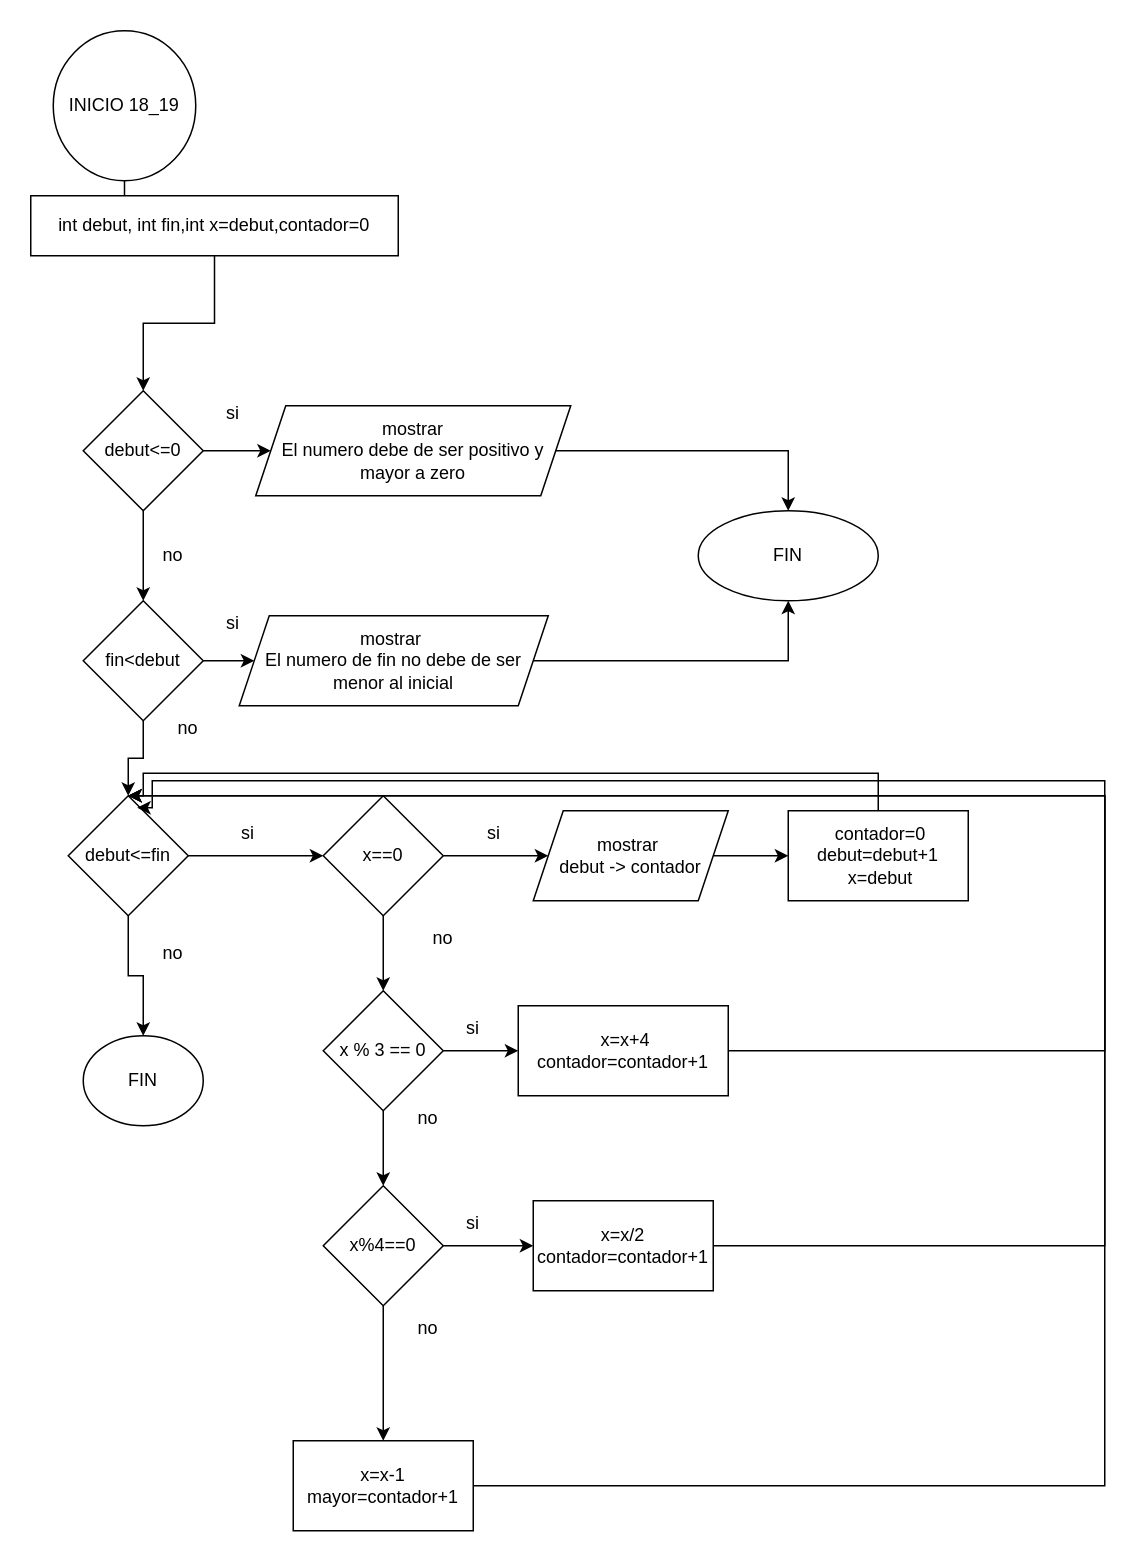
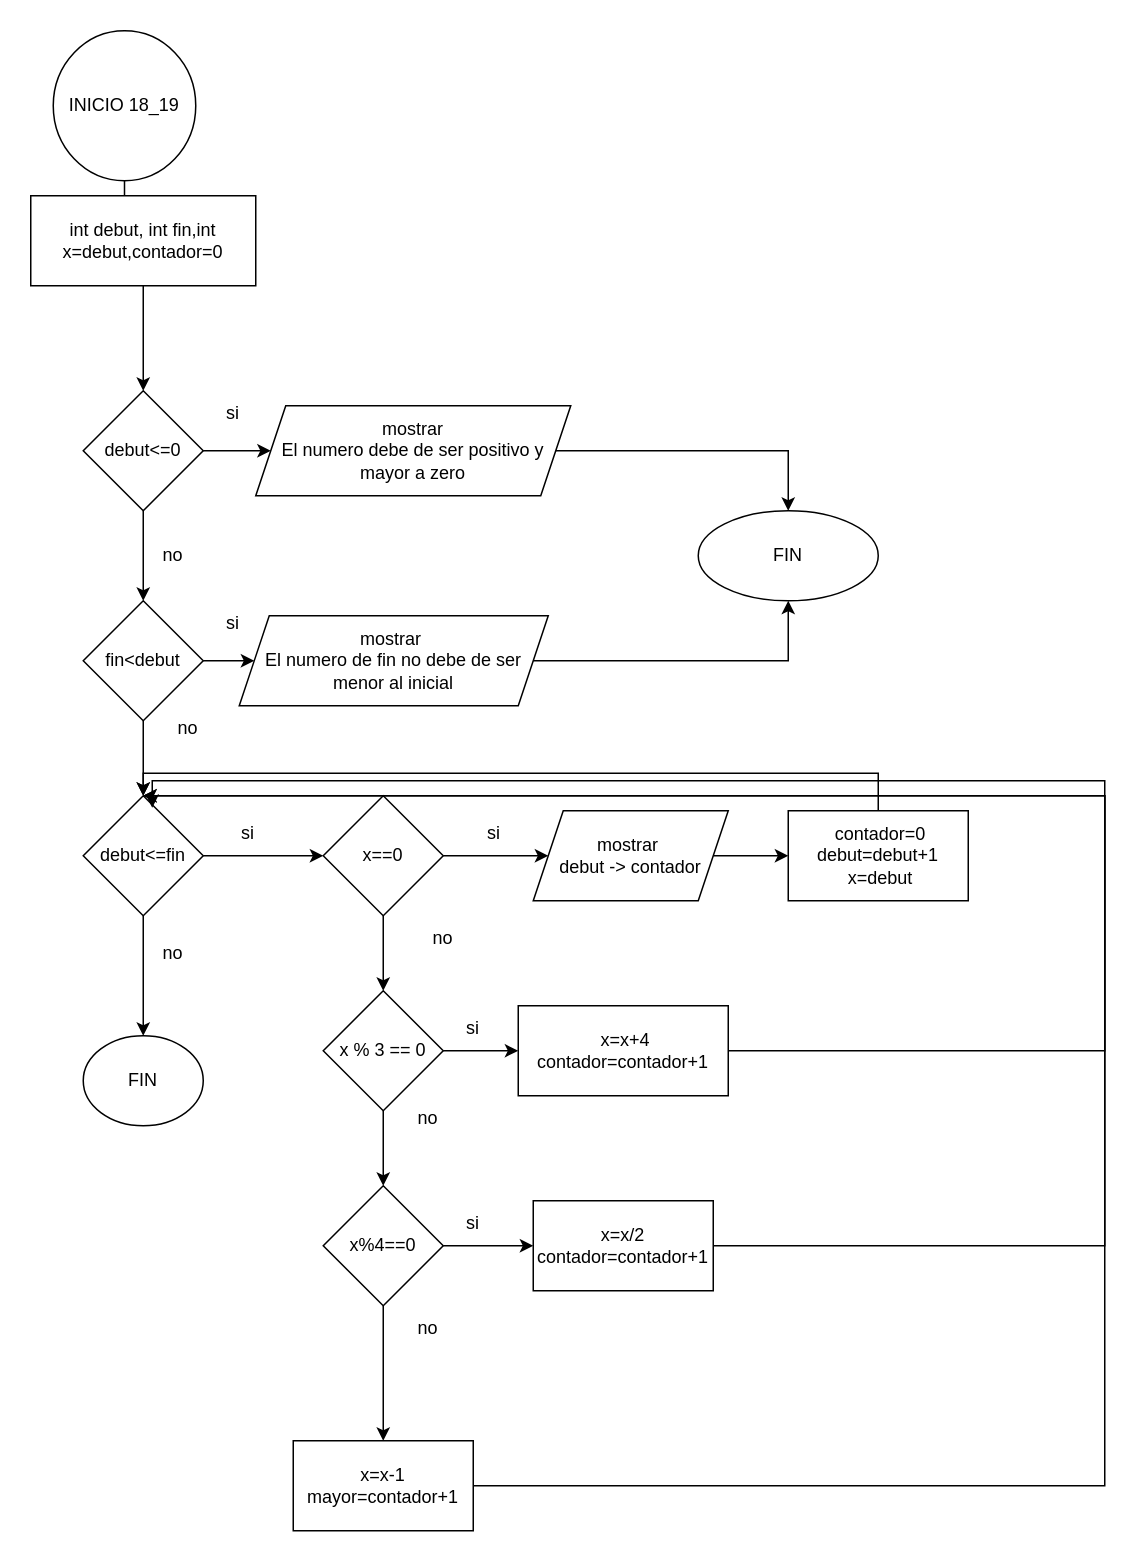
node "int debut, int fin,int x=debut,contador=0": size 368x60 -> 225x90
node "debut<=fin": moved (128, 856) -> (143, 856)
